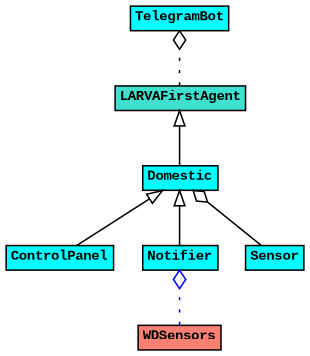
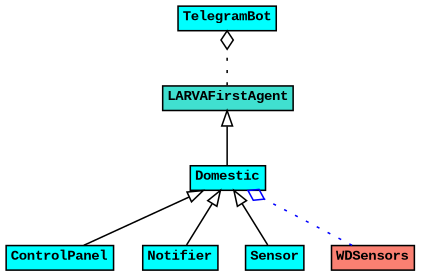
edge "Sensor" -> "Domestic": arrowhead odiamond -> onormal
edge "WDSensors" -> "Notifier": now "WDSensors" -> "Domestic"
